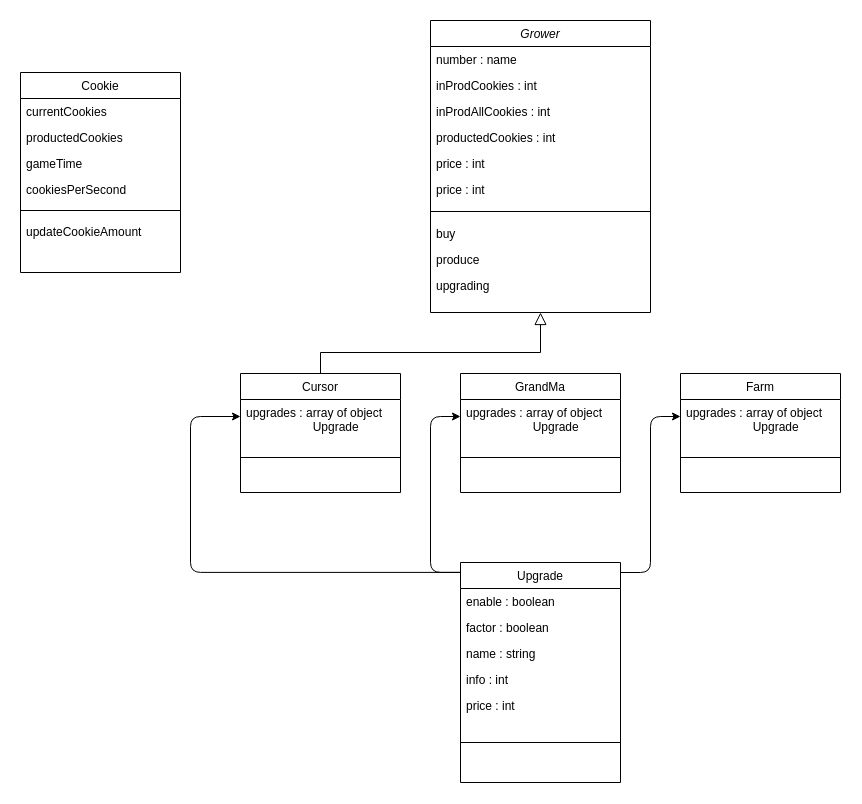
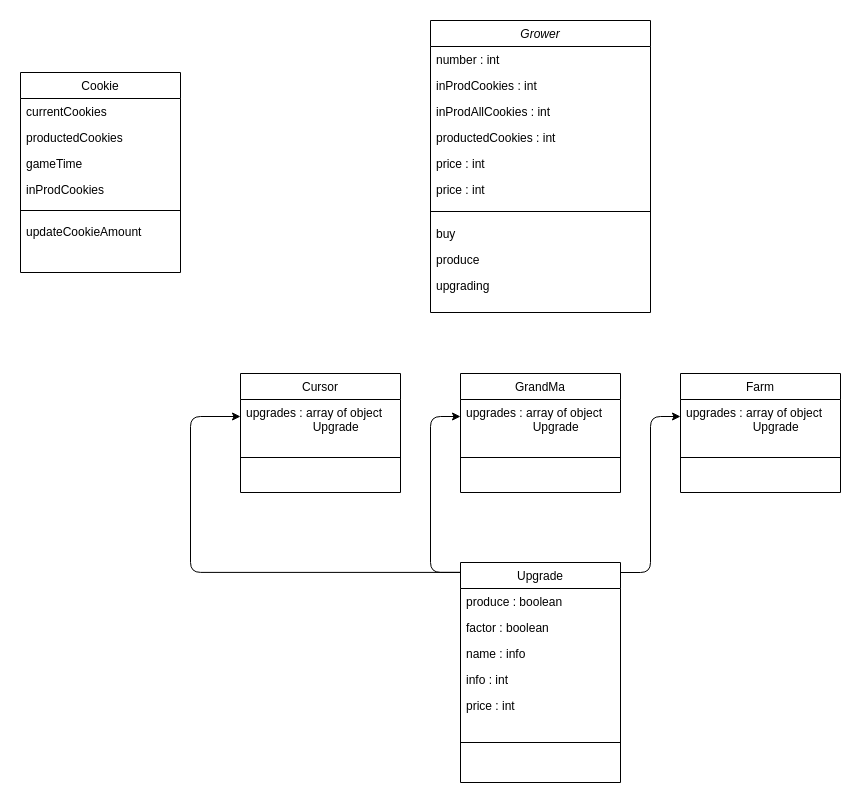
node "number : name": label "number : name" -> "number : int"
node "cookiesPerSecond": label "cookiesPerSecond" -> "inProdCookies"
edge "Cursor" -> "Grower": removed
node "enable : boolean": label "enable : boolean" -> "produce : boolean"
node "name : string": label "name : string" -> "name : info"
